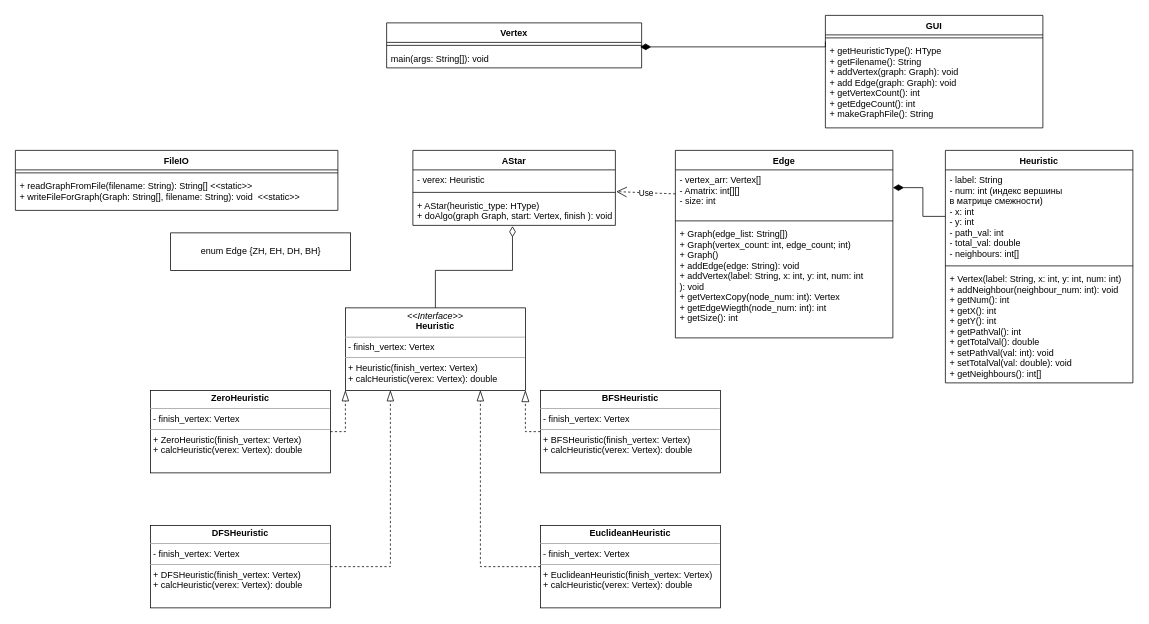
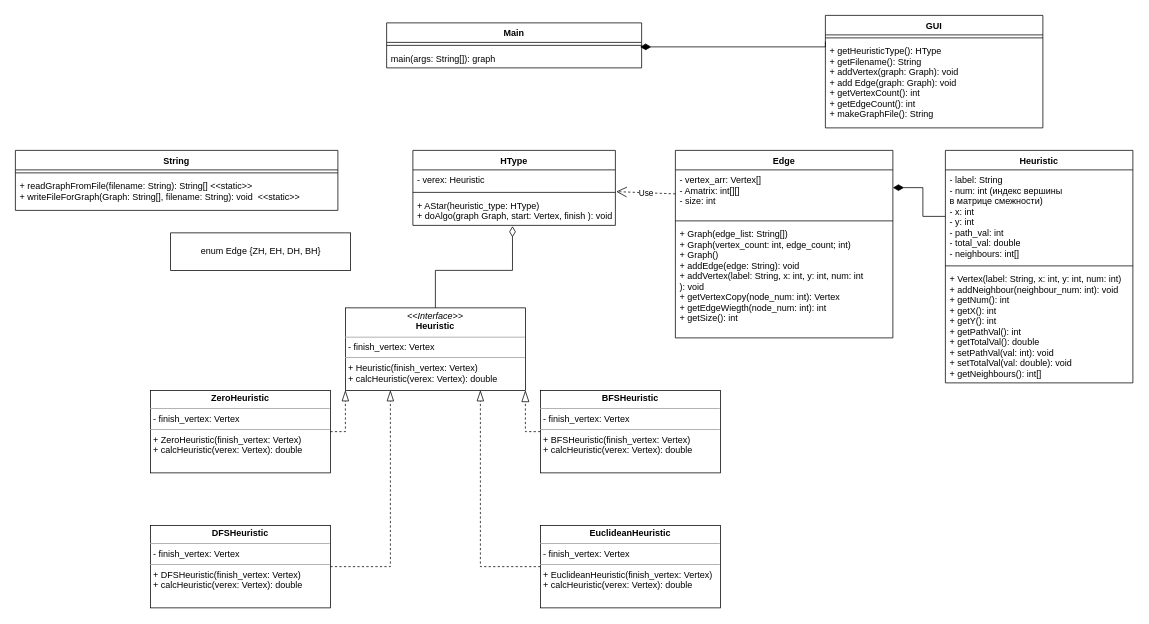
node "Vertex": label "Vertex" -> "Main"
node "main(args: String[]): void": label "main(args: String[]): void" -> "main(args: String[]): graph"
node "FileIO": label "FileIO" -> "String"
node "AStar": label "AStar" -> "HType"
